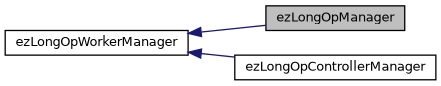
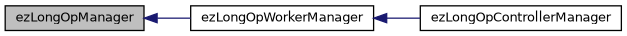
edge "ezLongOpManager" -> "ezLongOpWorkerManager": reversed
